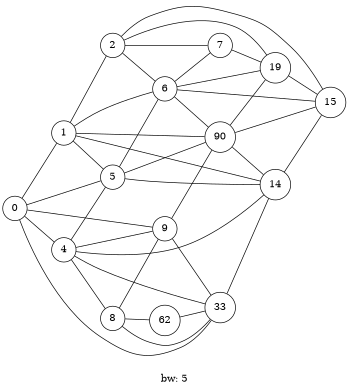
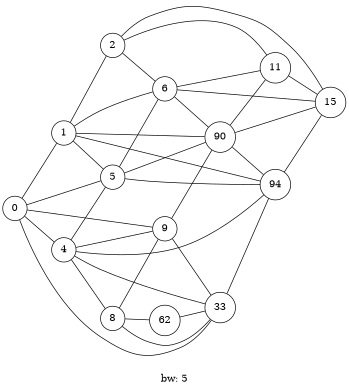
node "7": removed
node "19": label "19" -> "11"
node "14": label "14" -> "94"
